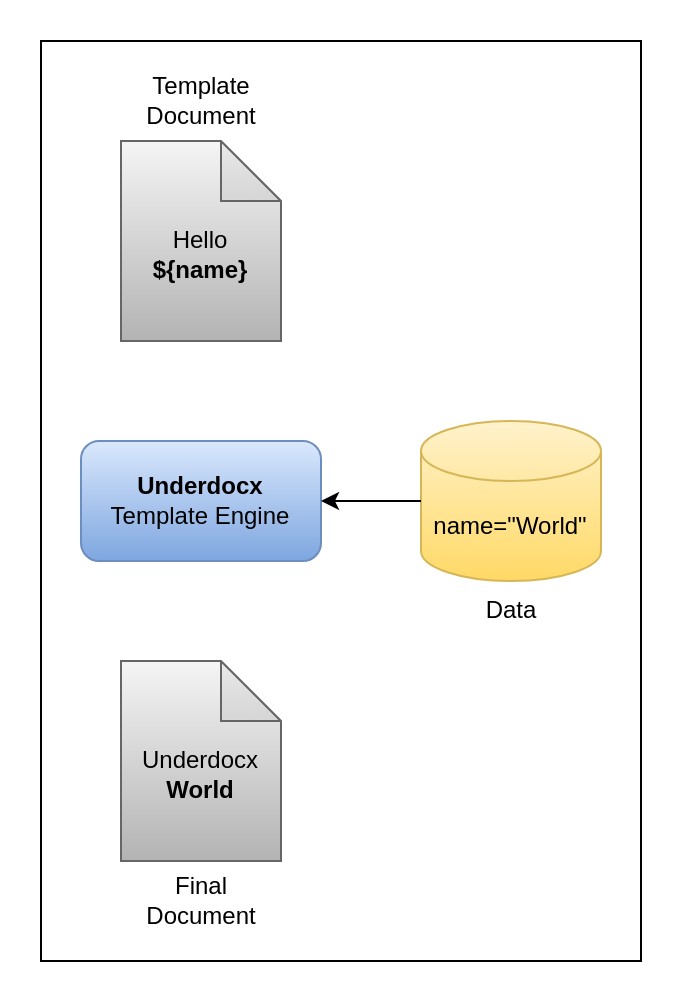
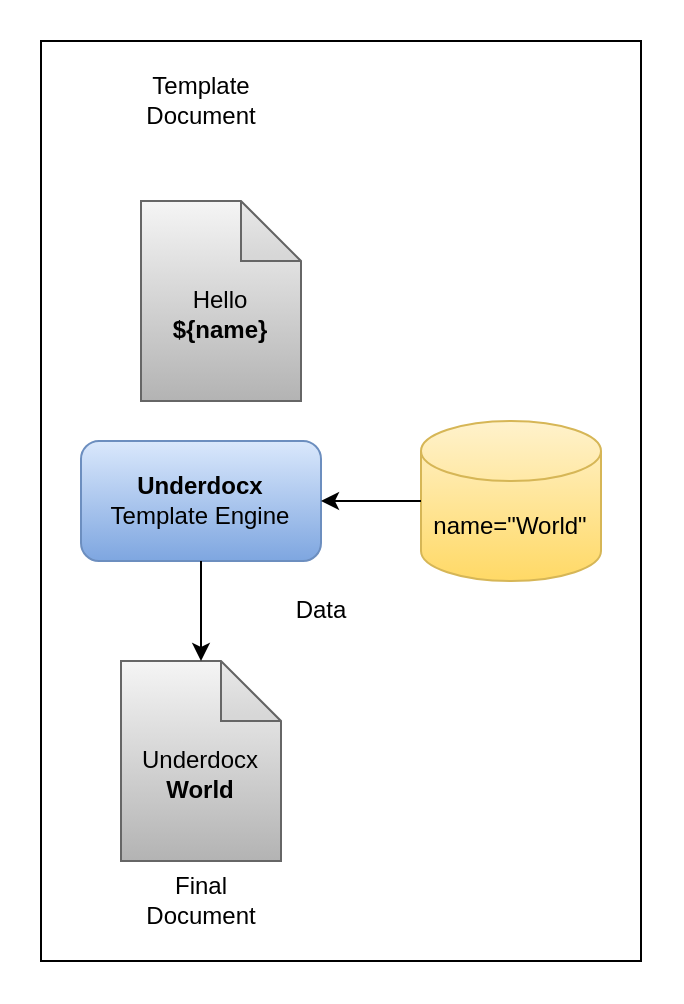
node "Hello ${name}": moved (201, 241) -> (221, 301)
edge "Underdocx Template Engine" -> "Underdocx World": added
node "Data": moved (511, 611) -> (321, 611)
